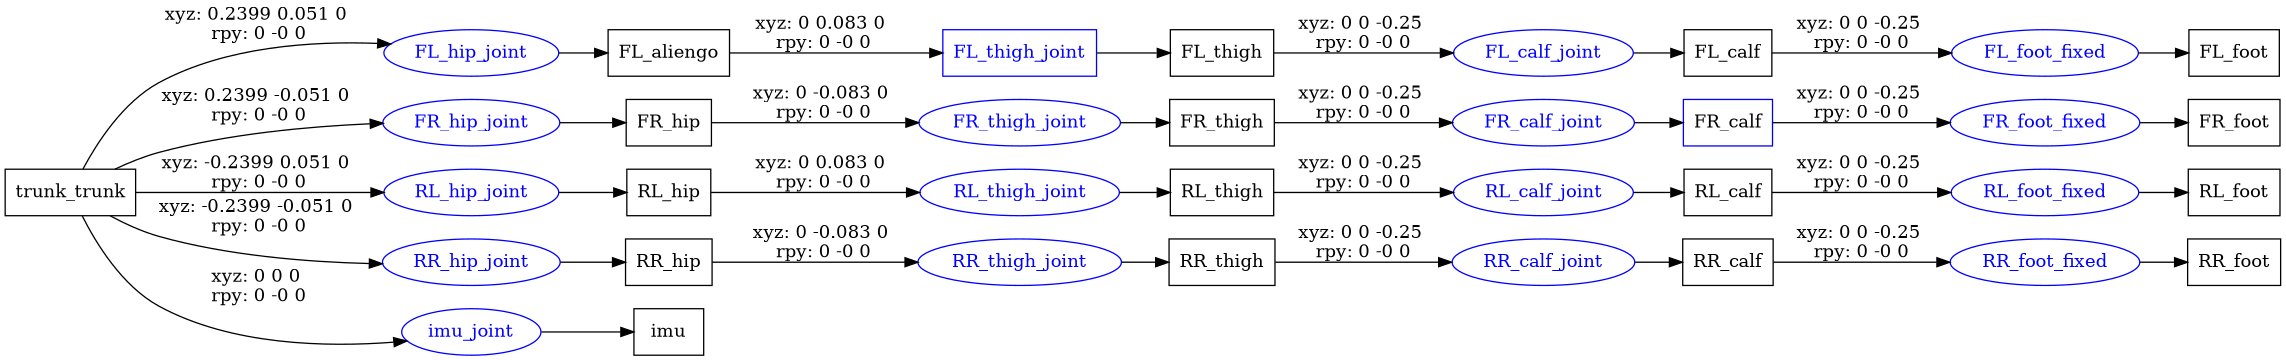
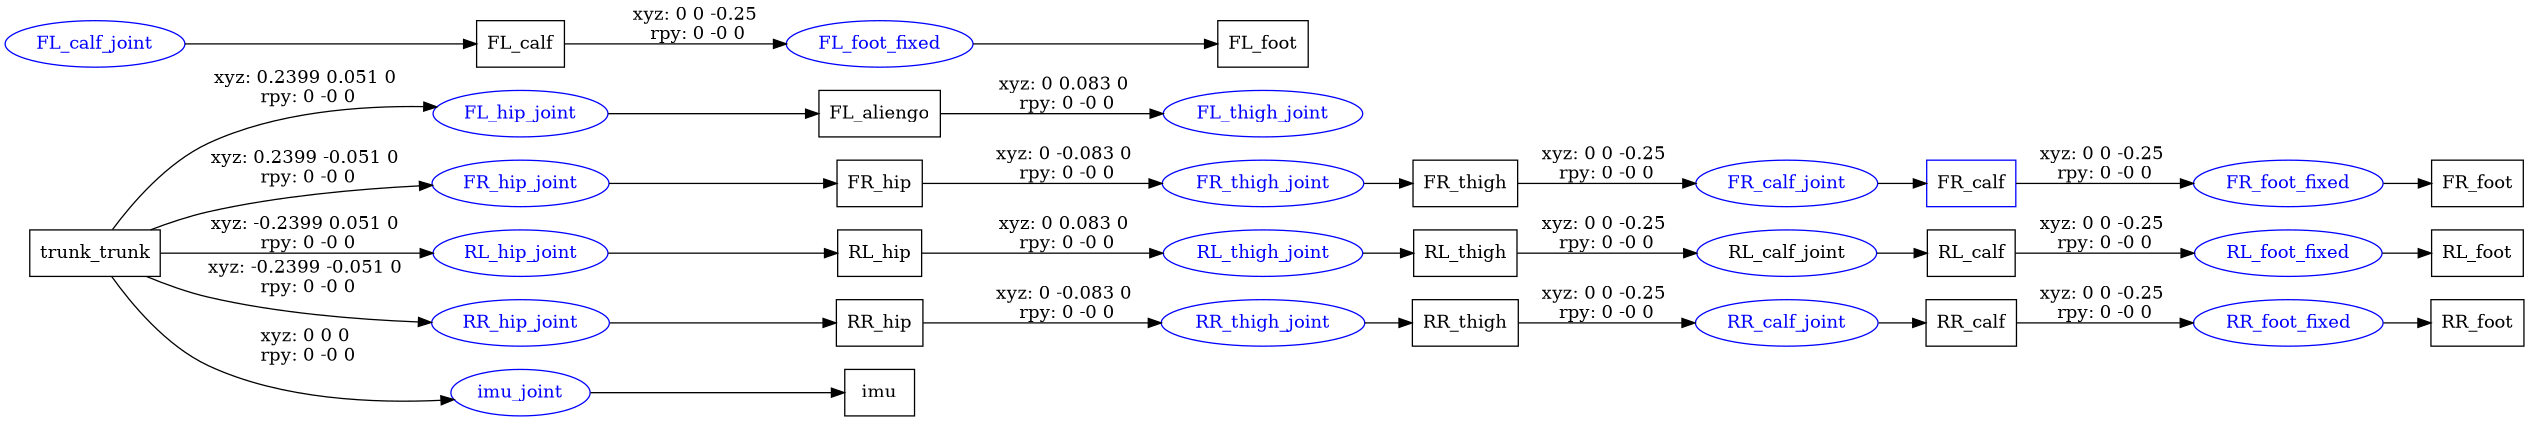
node "FL_thigh_joint": shape box -> ellipse
node "FL_thigh": removed
node "RL_calf_joint": fontcolor blue -> black
